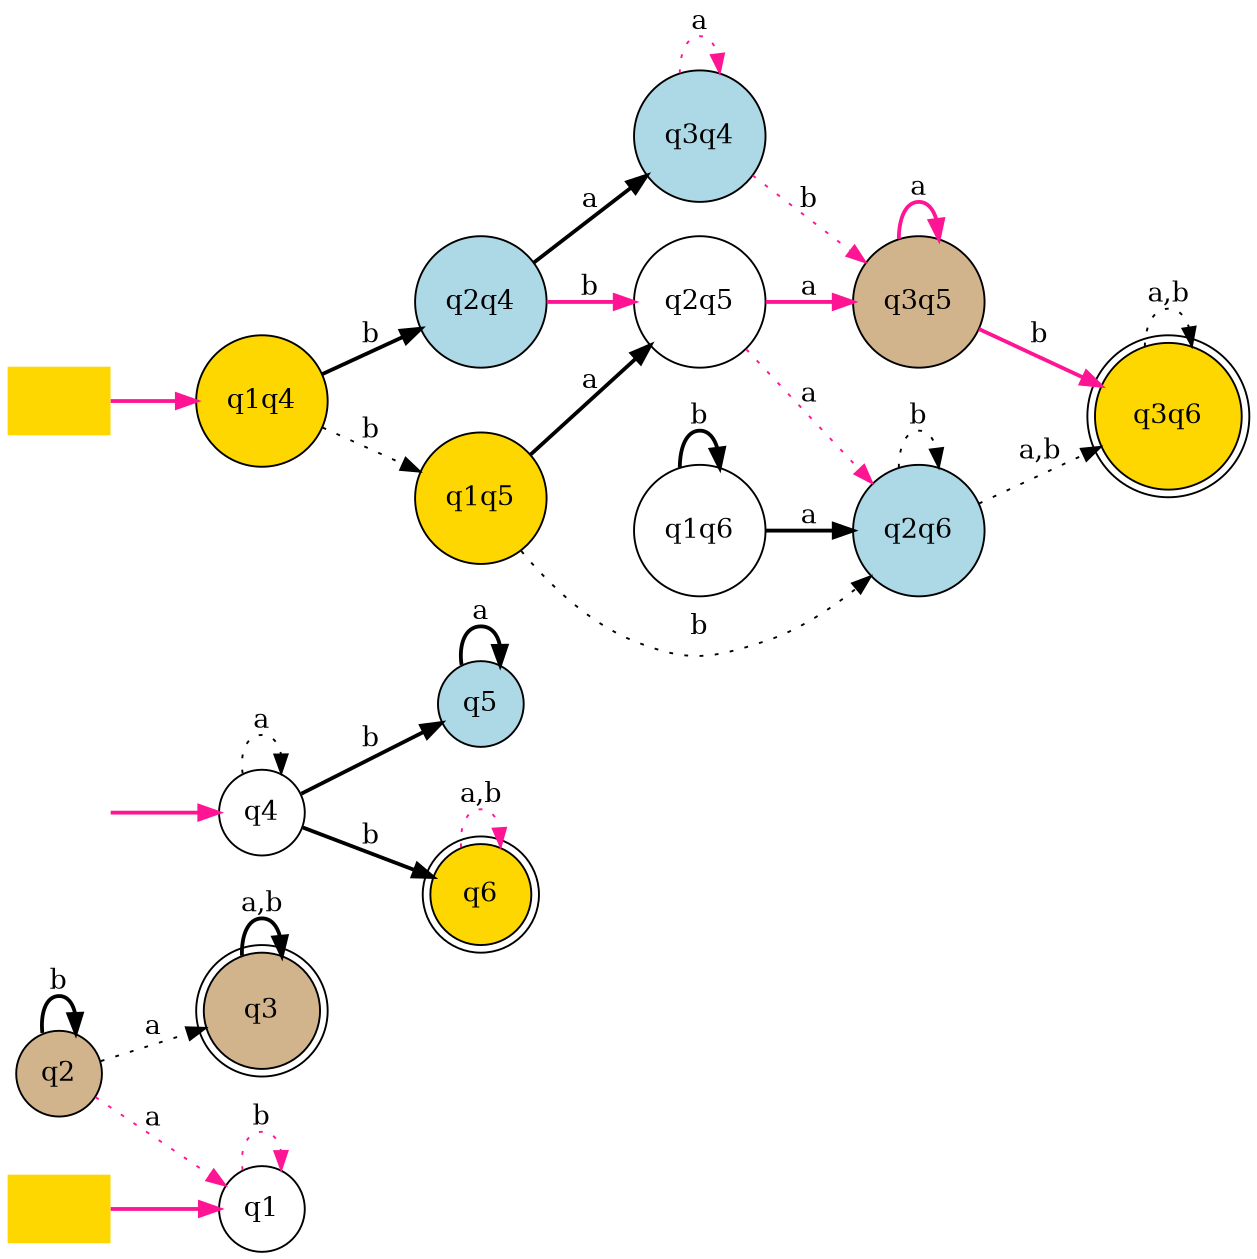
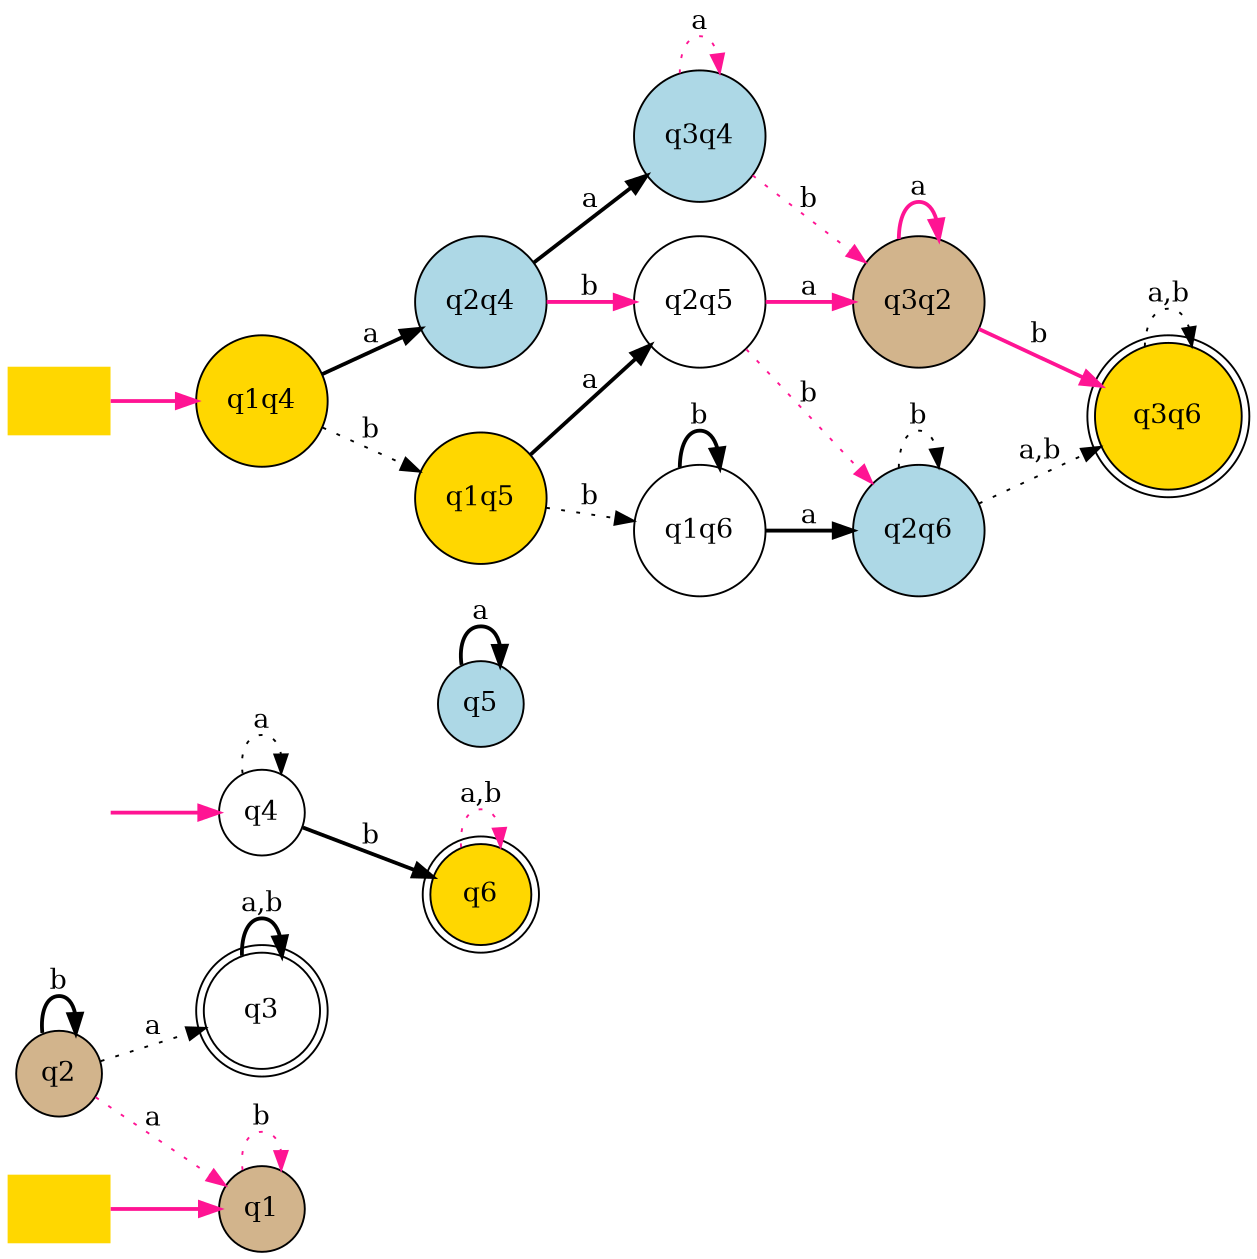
node "q3q5": label "q3q5" -> "q3q2"
edge "q1q4" -> "q2q4": label "b" -> "a"
edge "q2q5" -> "q2q6": label "a" -> "b"
edge "q1q5" -> "q2q6": now "q1q5" -> "q1q6"
edge "q4" -> "q5": removed, label "b"
node "q3": fillcolor tan -> white
node "q1": fillcolor white -> tan
